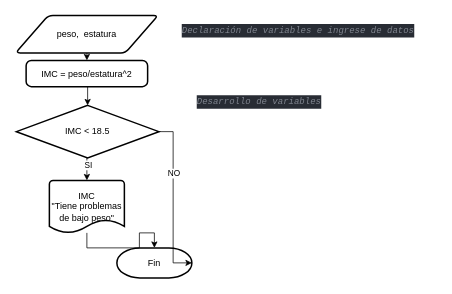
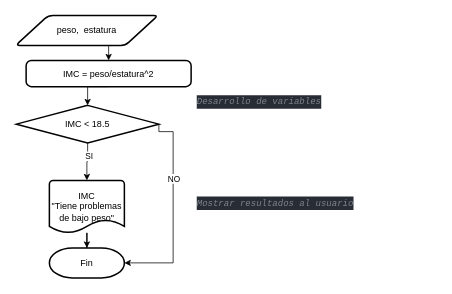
node "Declaración de variables e ingrese de datos": removed
node "peso, estatura": size 143x38 -> 143x30
node "IMC = peso/estatura^2": size 122x26 -> 165x26
node "IMC < 18.5": size 143x53 -> 143x38
node "Mostrar resultados al usuario": added
node "Fin": moved (154, 263) -> (87, 263)
